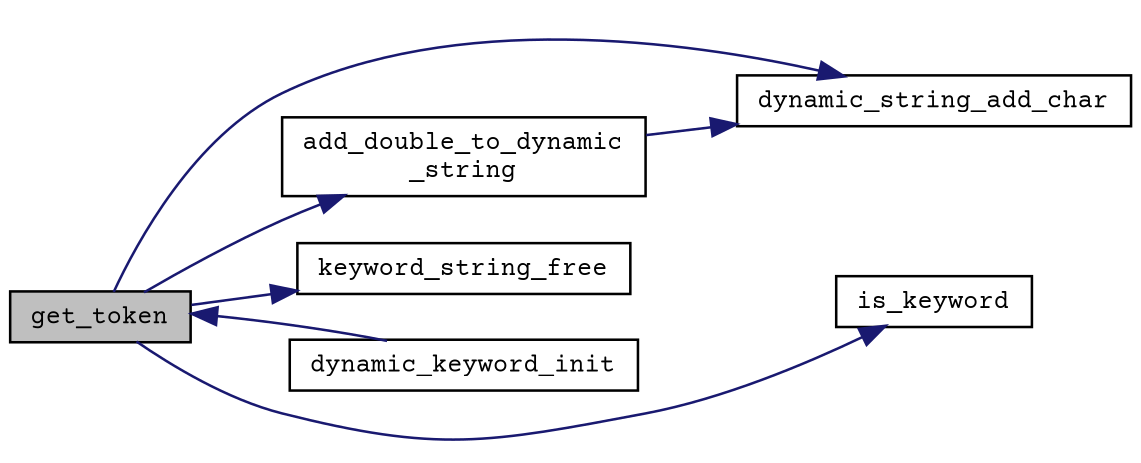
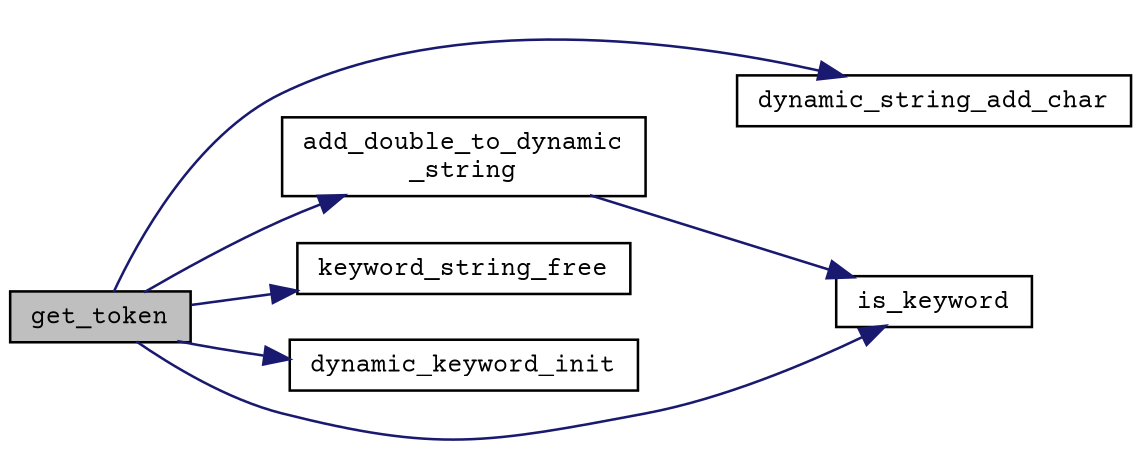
edge "add_double_to_dynamic _string" -> "dynamic_string_add_char": now "add_double_to_dynamic _string" -> "is_keyword"
edge "dynamic_keyword_init" -> "get_token": reversed
